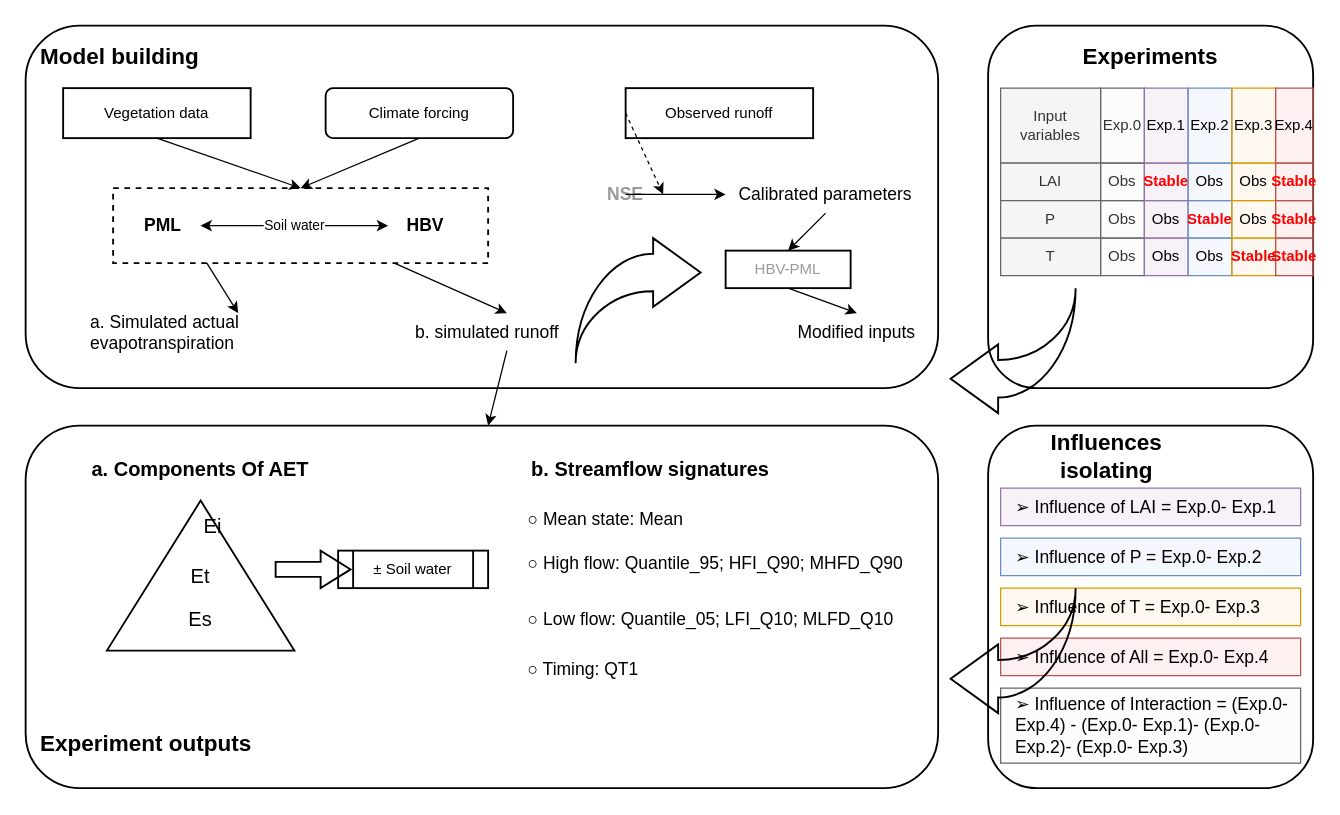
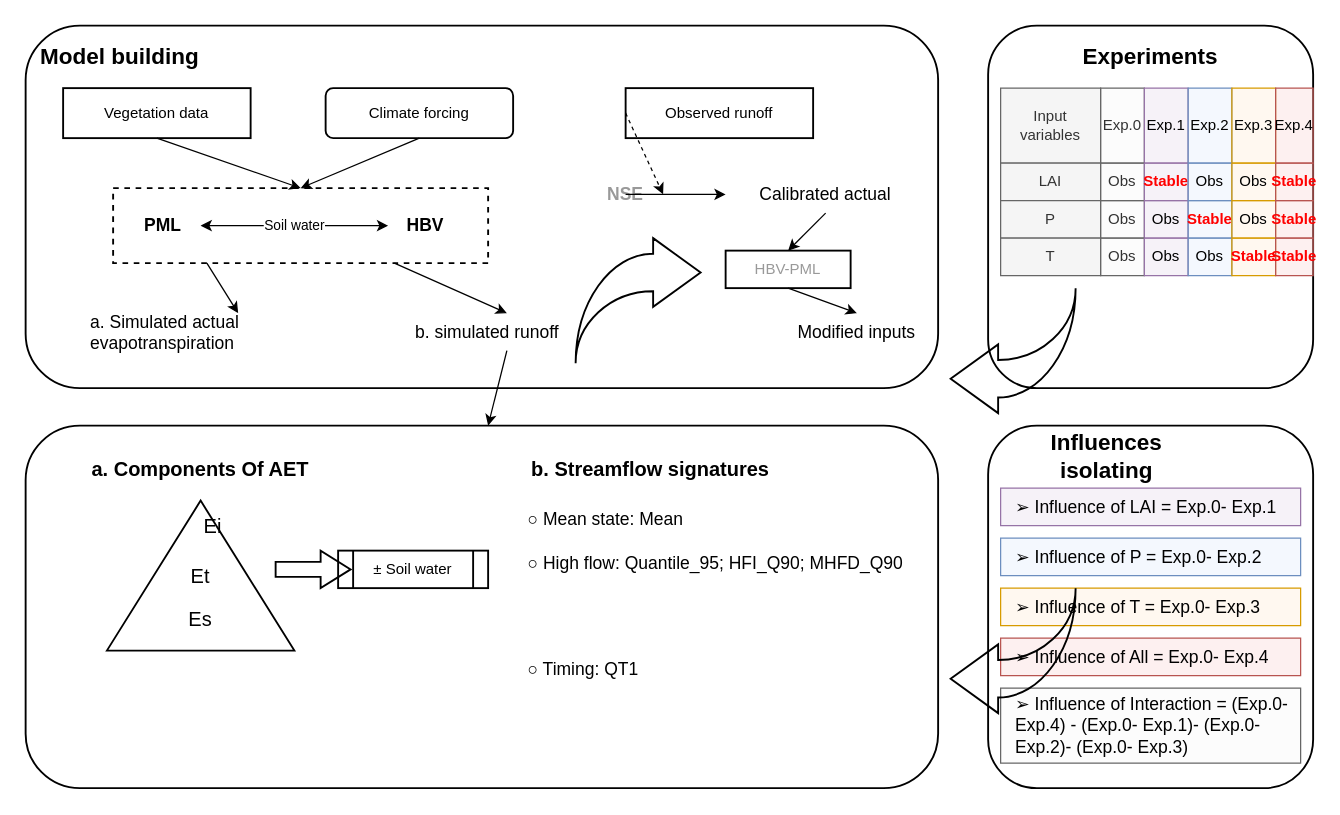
node "Calibrated parameters": label "Calibrated parameters" -> "Calibrated actual"
node "○ Low flow: Quantile_05; LFI_Q10; MLFD_Q10": removed
node "Experiment outputs": removed
